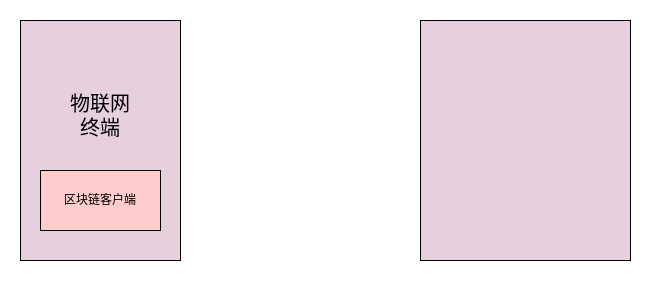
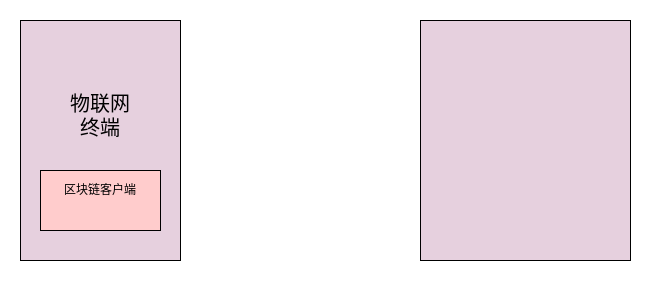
node "区块链客户端": moved (101, 201) -> (101, 191)
